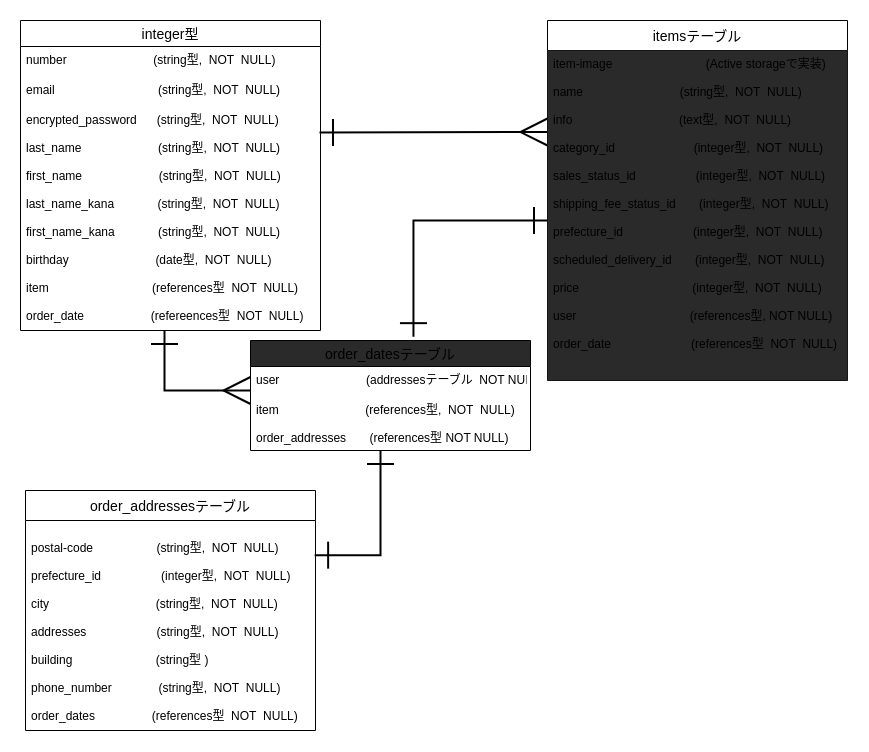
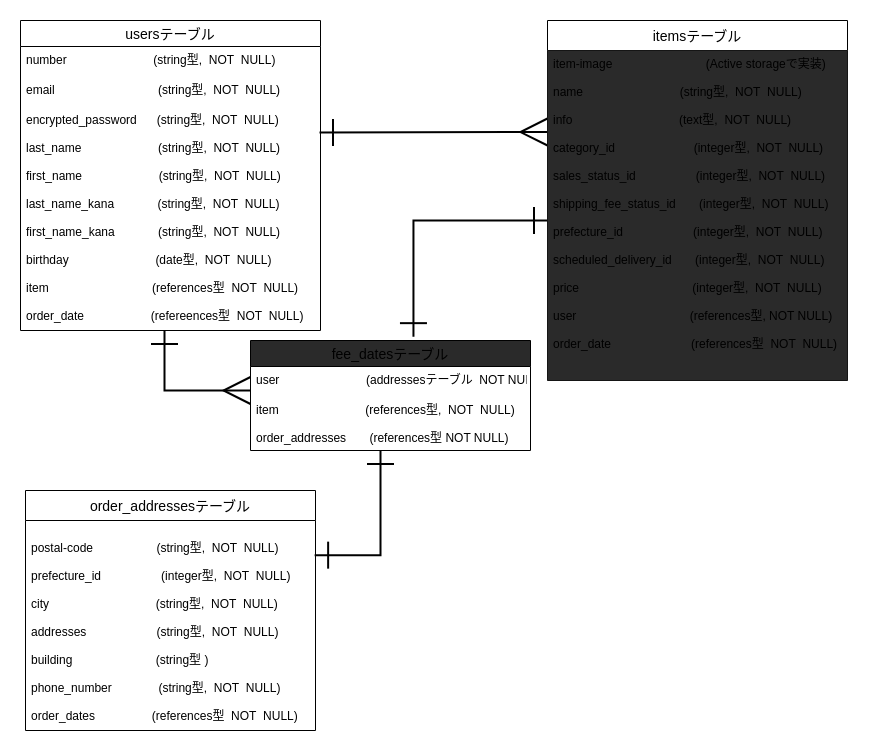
node "integer型": label "integer型" -> "usersテーブル"
node "order_datesテーブル": label "order_datesテーブル" -> "fee_datesテーブル"
